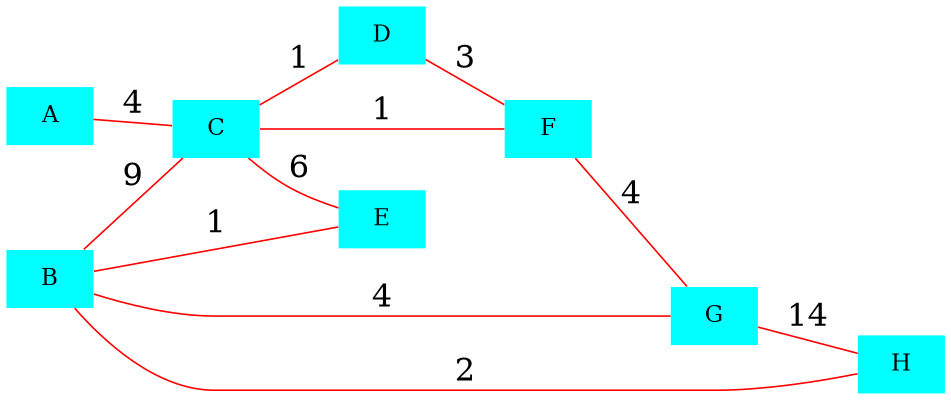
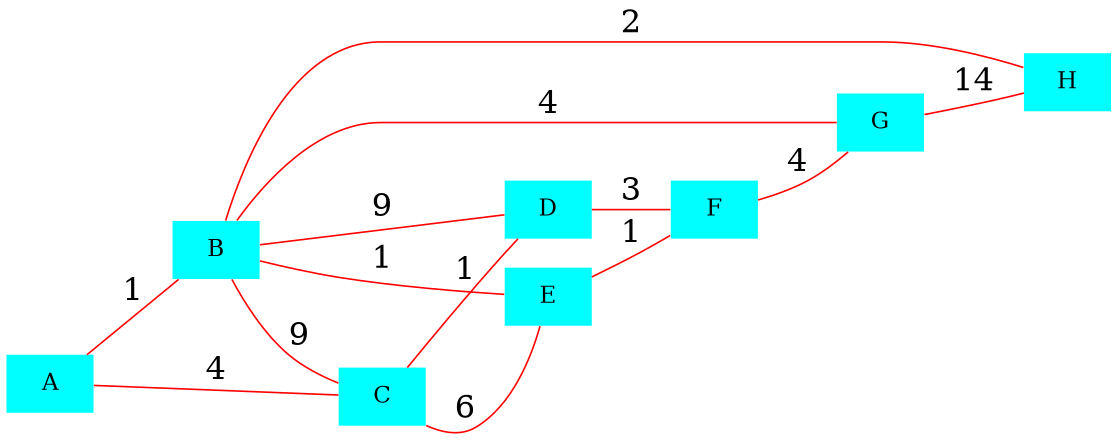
edge "C" -- "F": now "E" -- "F"
edge "D" -- "B": added, label "9"
edge "B" -- "A": added, label "1"
